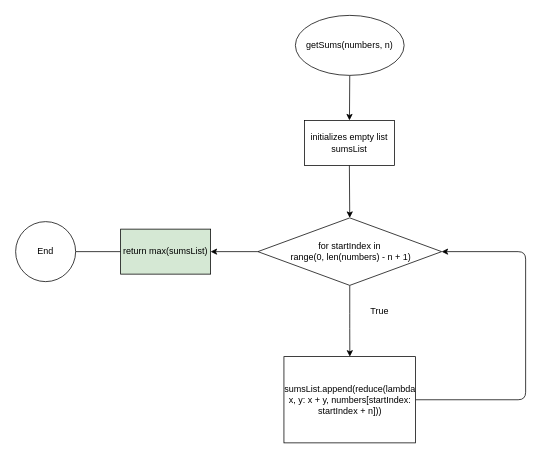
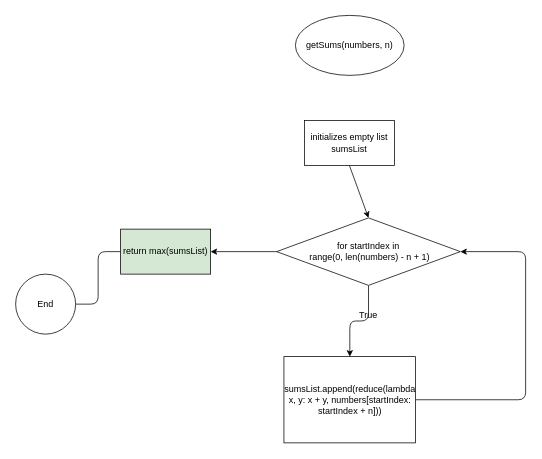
edge "getSums(numbers, n)" -> "initializes empty list sumsList": removed
node "End": moved (45, 252) -> (45, 304)
node "for startIndex in range(0, len(numbers) - n + 1)": moved (350, 252) -> (368, 252)
node "True": moved (379, 312) -> (368, 315)
